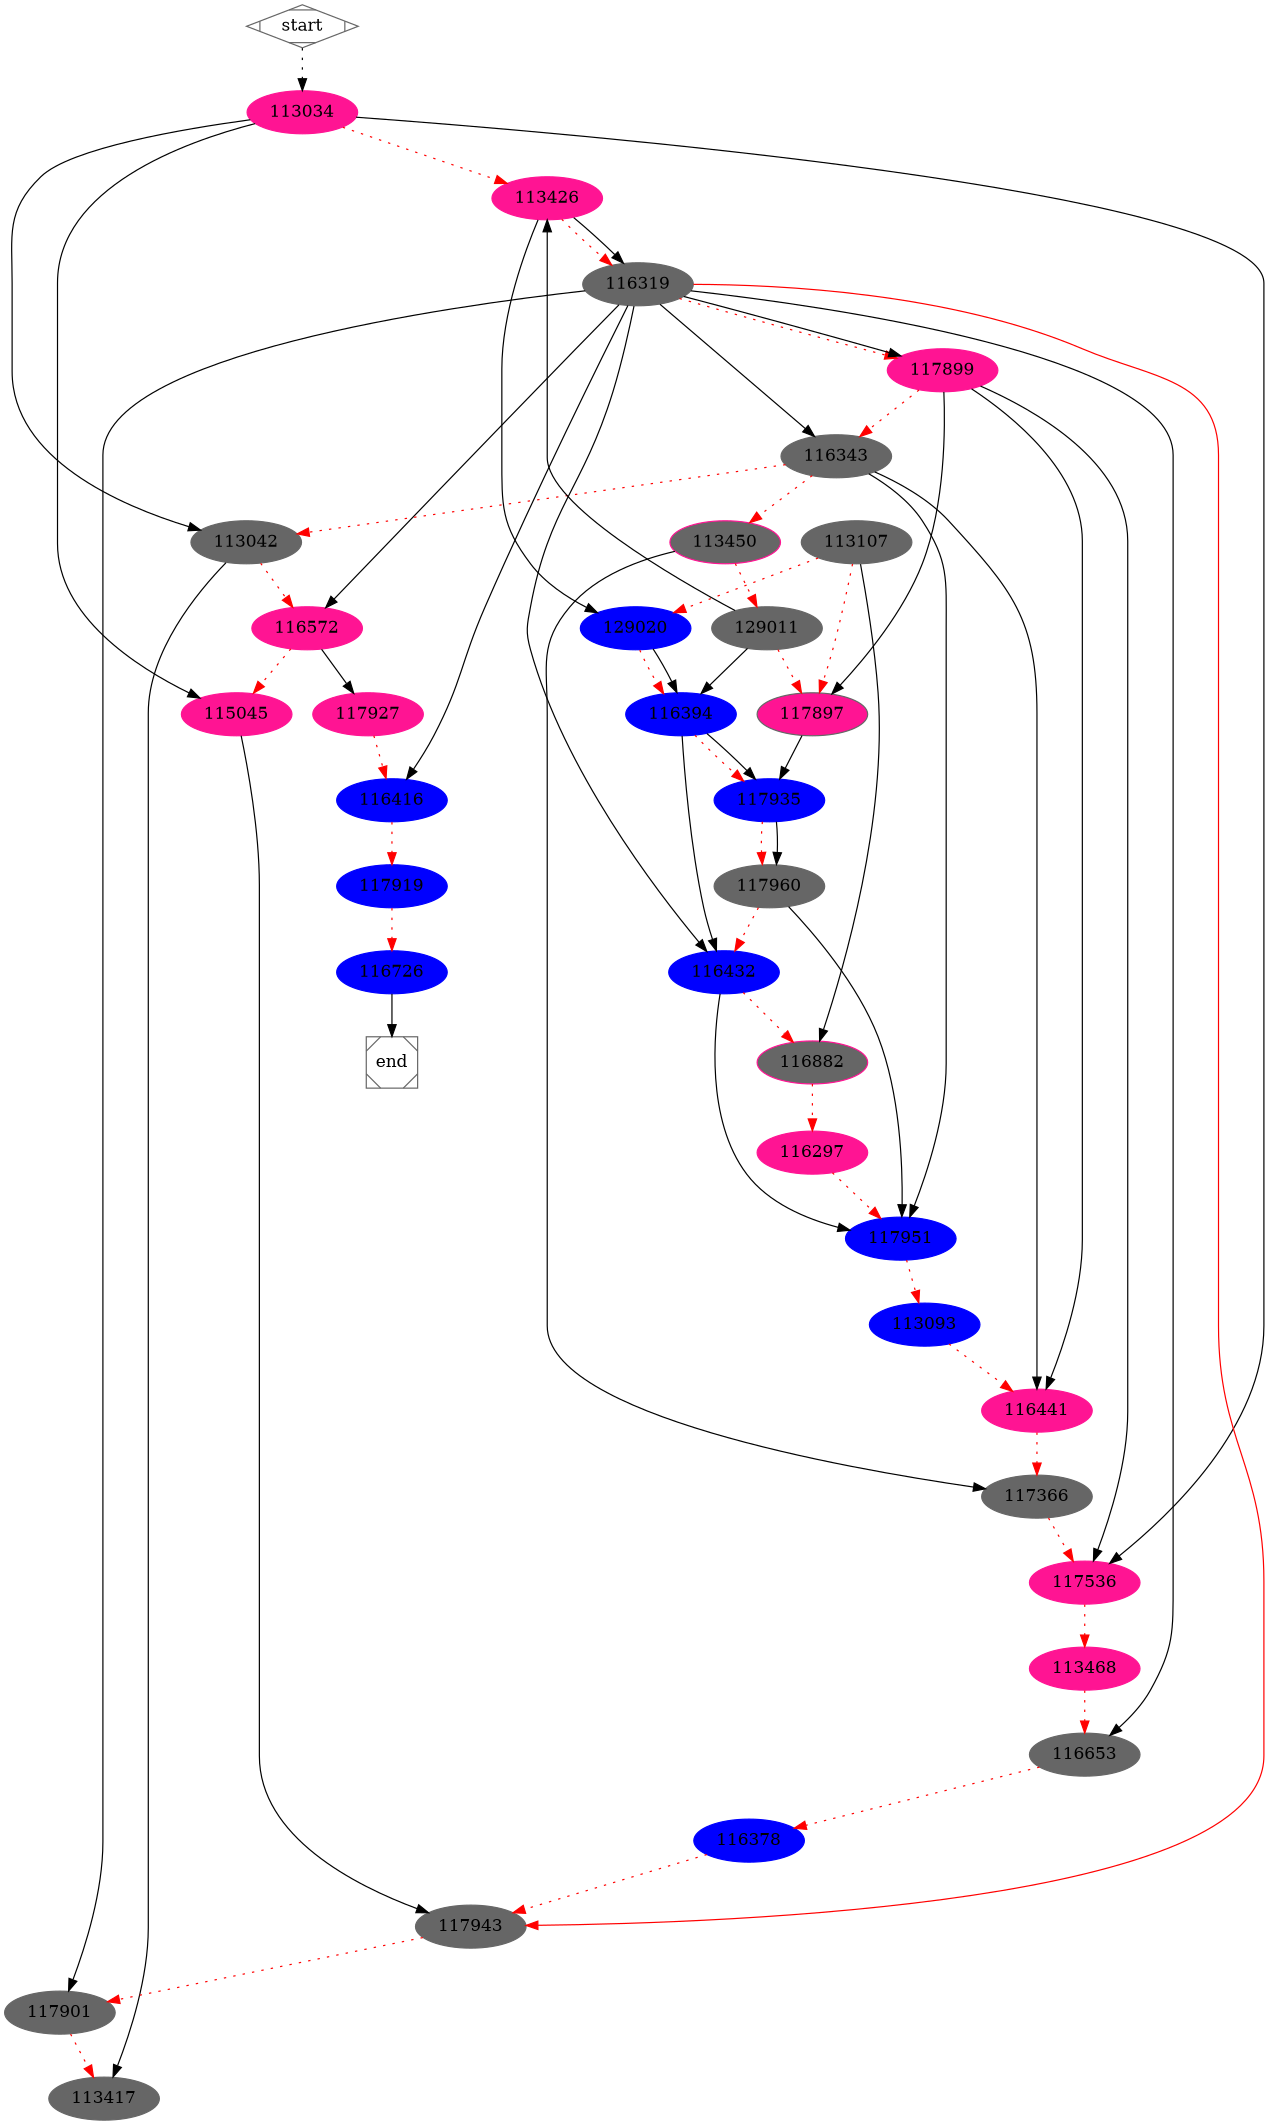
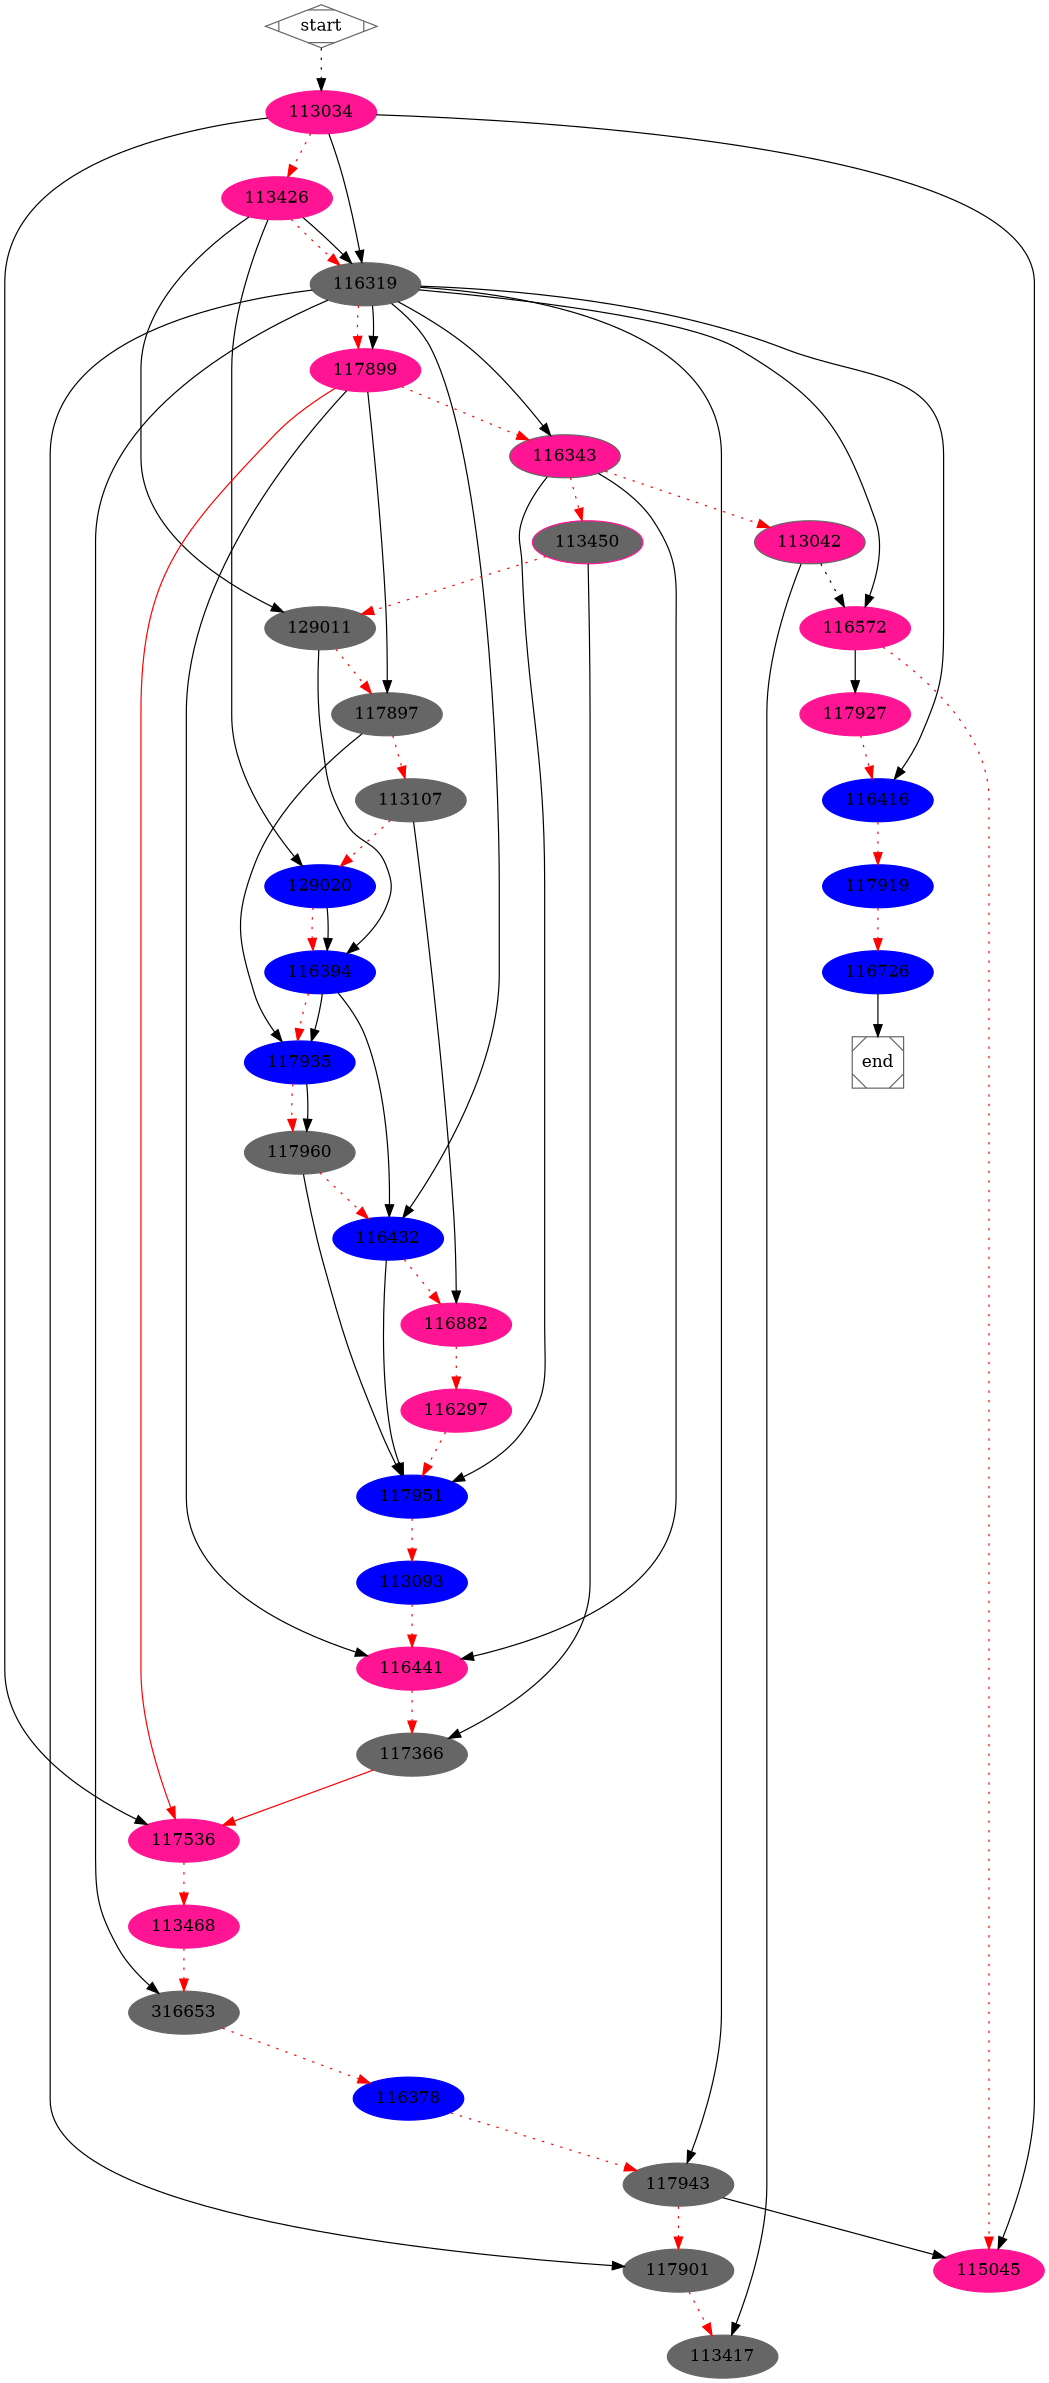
edge "113034" -> "113042": now "113034" -> "116319"
node "116343": fillcolor gray40 -> deeppink
edge "129011" -> "113426": reversed
node "113042": fillcolor gray40 -> deeppink
edge "113042" -> "116572": color red -> black
edge "113107" -> "117897": reversed
node "117897": fillcolor deeppink -> gray40
edge "117899" -> "117536": color black -> red
node "116882": fillcolor gray40 -> deeppink
edge "116319" -> "117943": color red -> black
edge "115045" -> "117943": reversed
edge "117366" -> "117536": style dotted -> solid
node "116653": label "116653" -> "316653"
